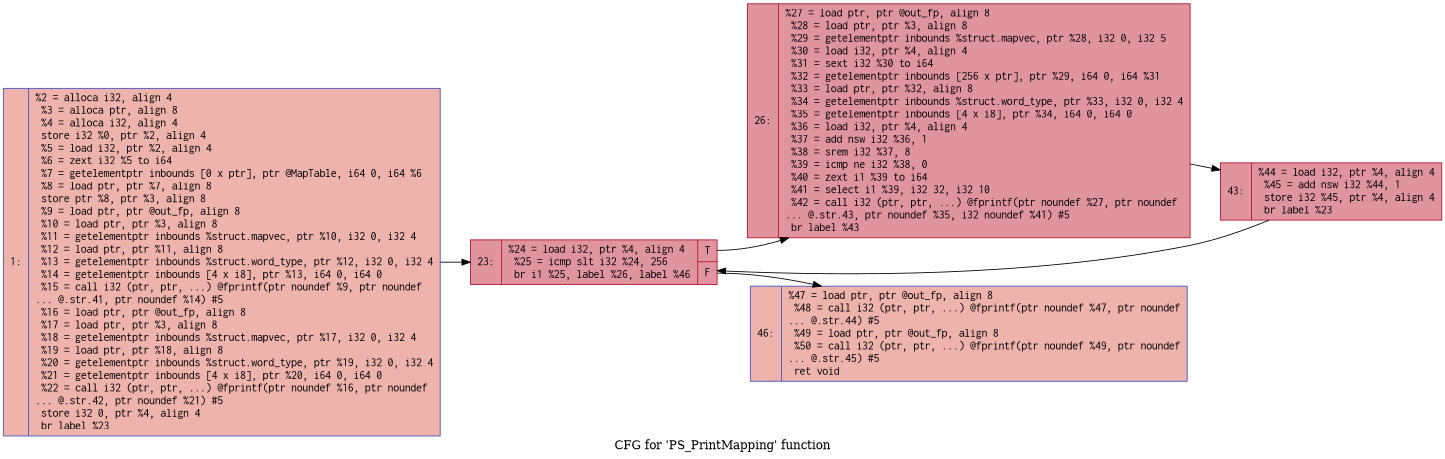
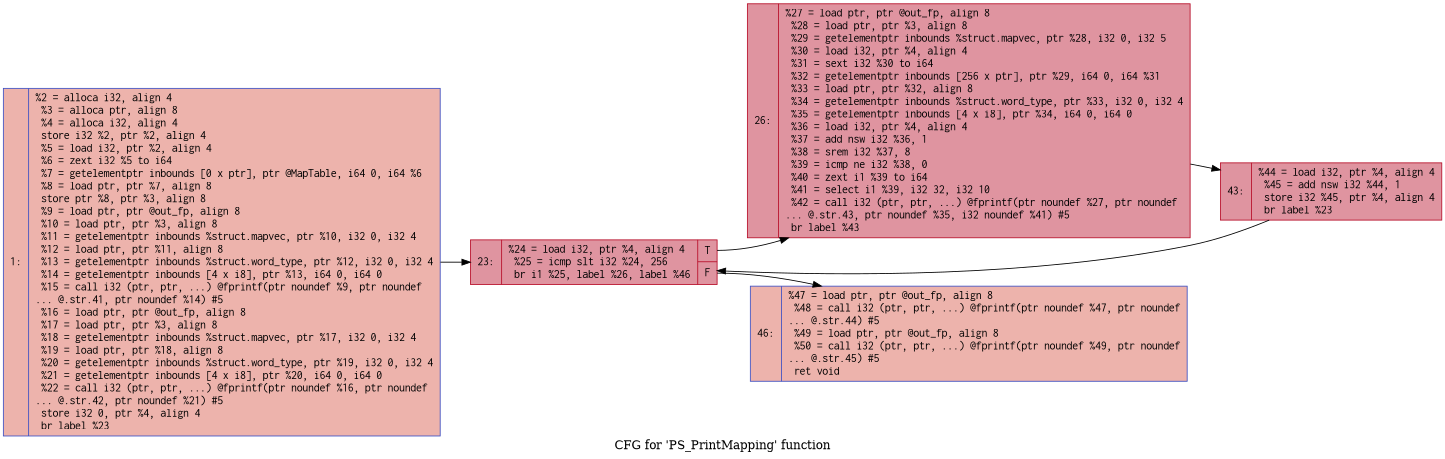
node "1:": text "store i32 %0, ptr %2, align 4" -> "store i32 %2, ptr %2, align 4"
